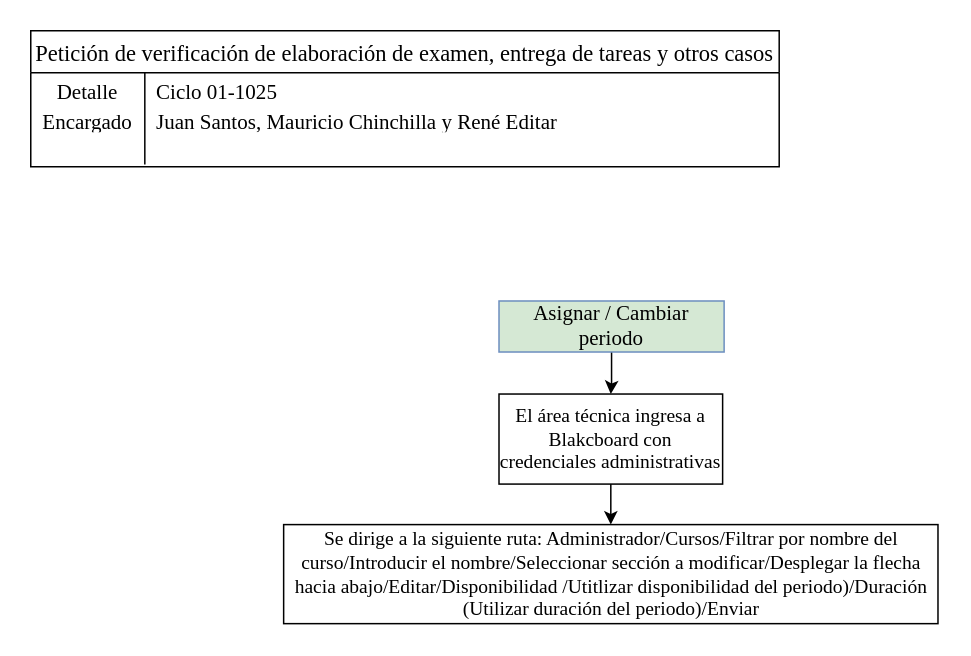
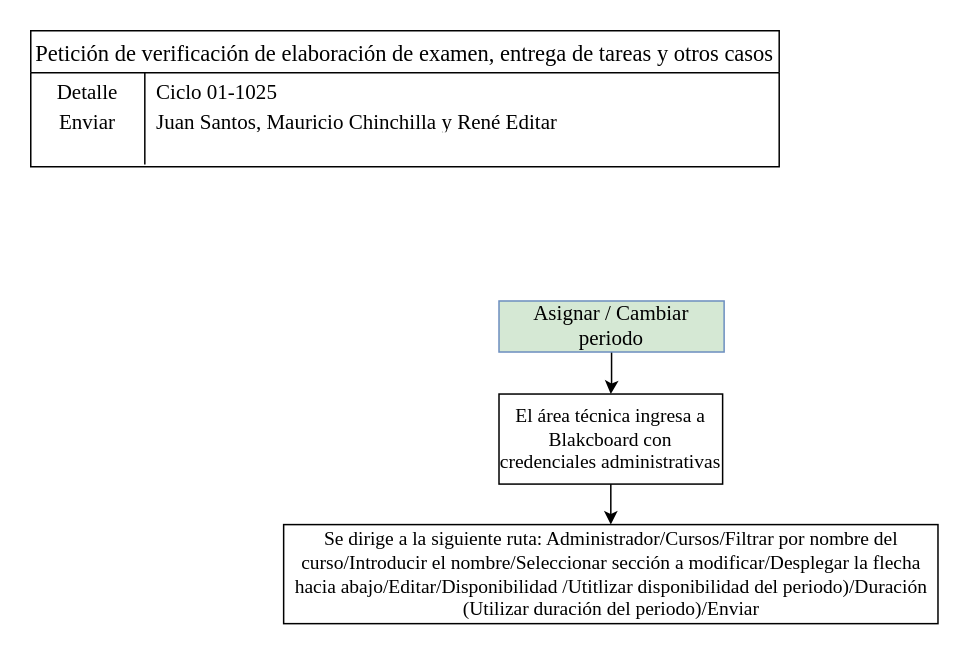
node "Encargado": label "Encargado" -> "Enviar"
